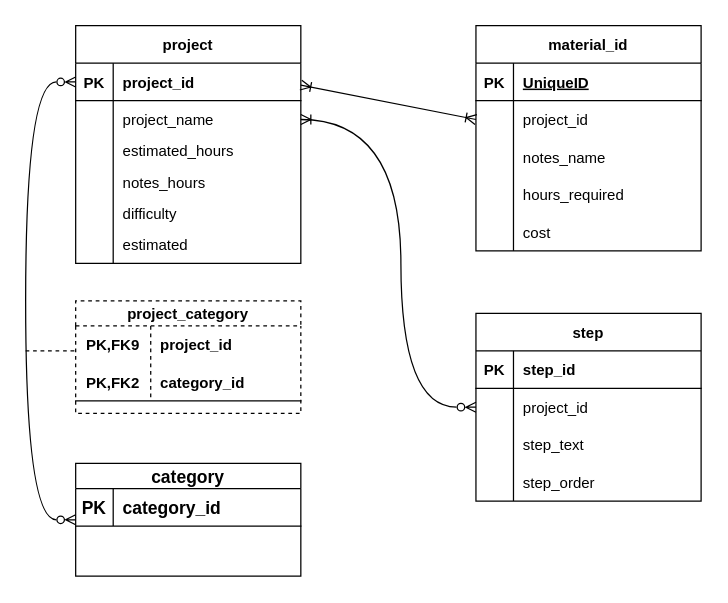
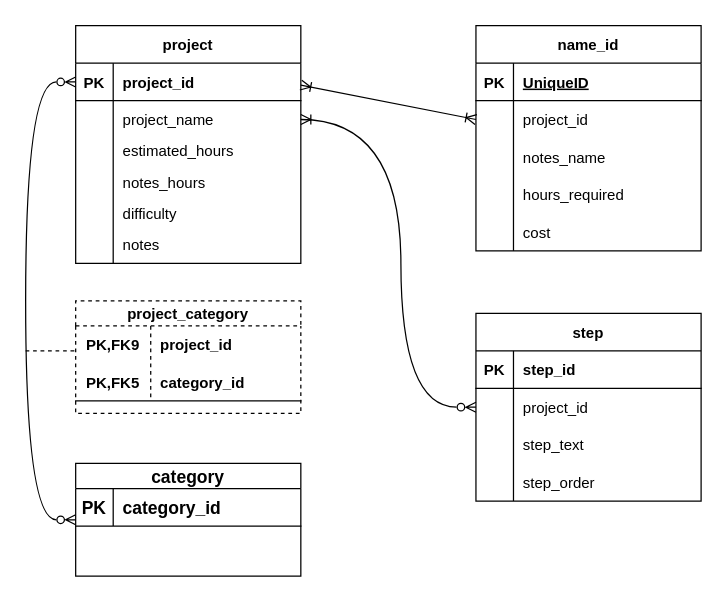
node "material_id": label "material_id" -> "name_id"
node "estimated": label "estimated" -> "notes"
node "PK,FK2": label "PK,FK2" -> "PK,FK5"
